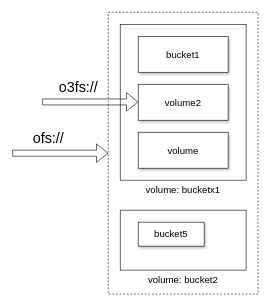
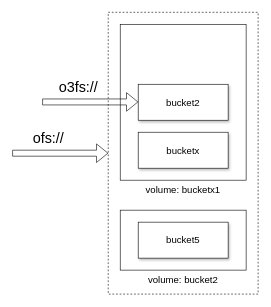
node "bucket1": removed
node "volume2": label "volume2" -> "bucket2"
node "volume": label "volume" -> "bucketx"
node "bucket5": size 66x24 -> 90x36
